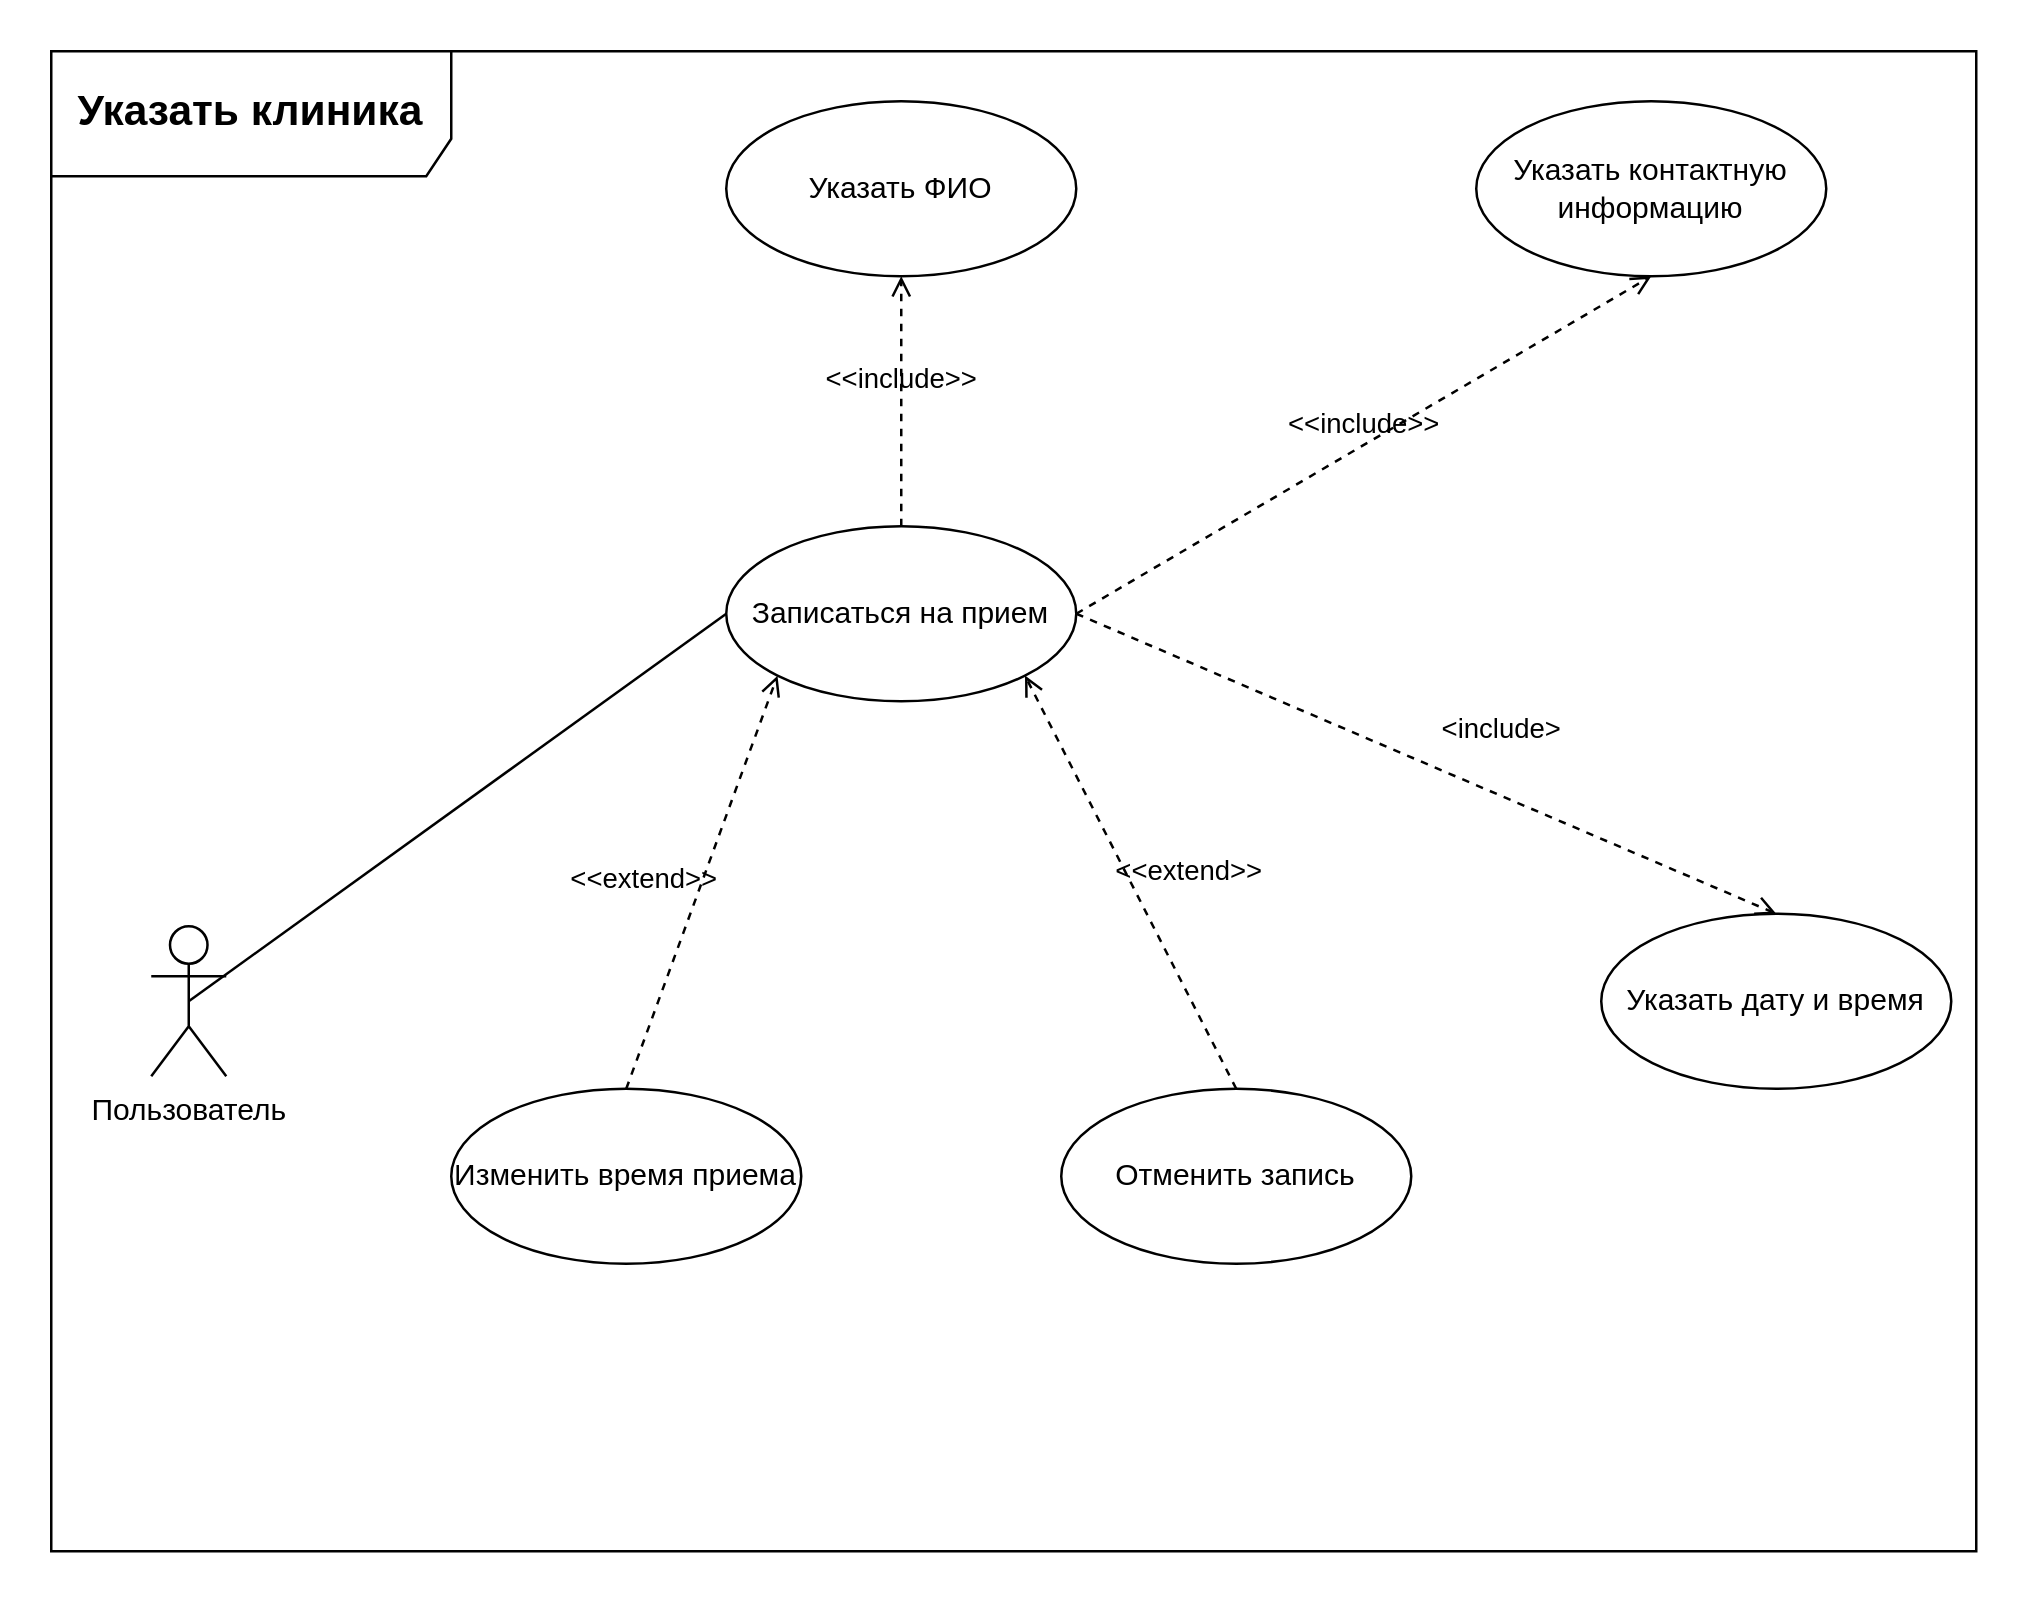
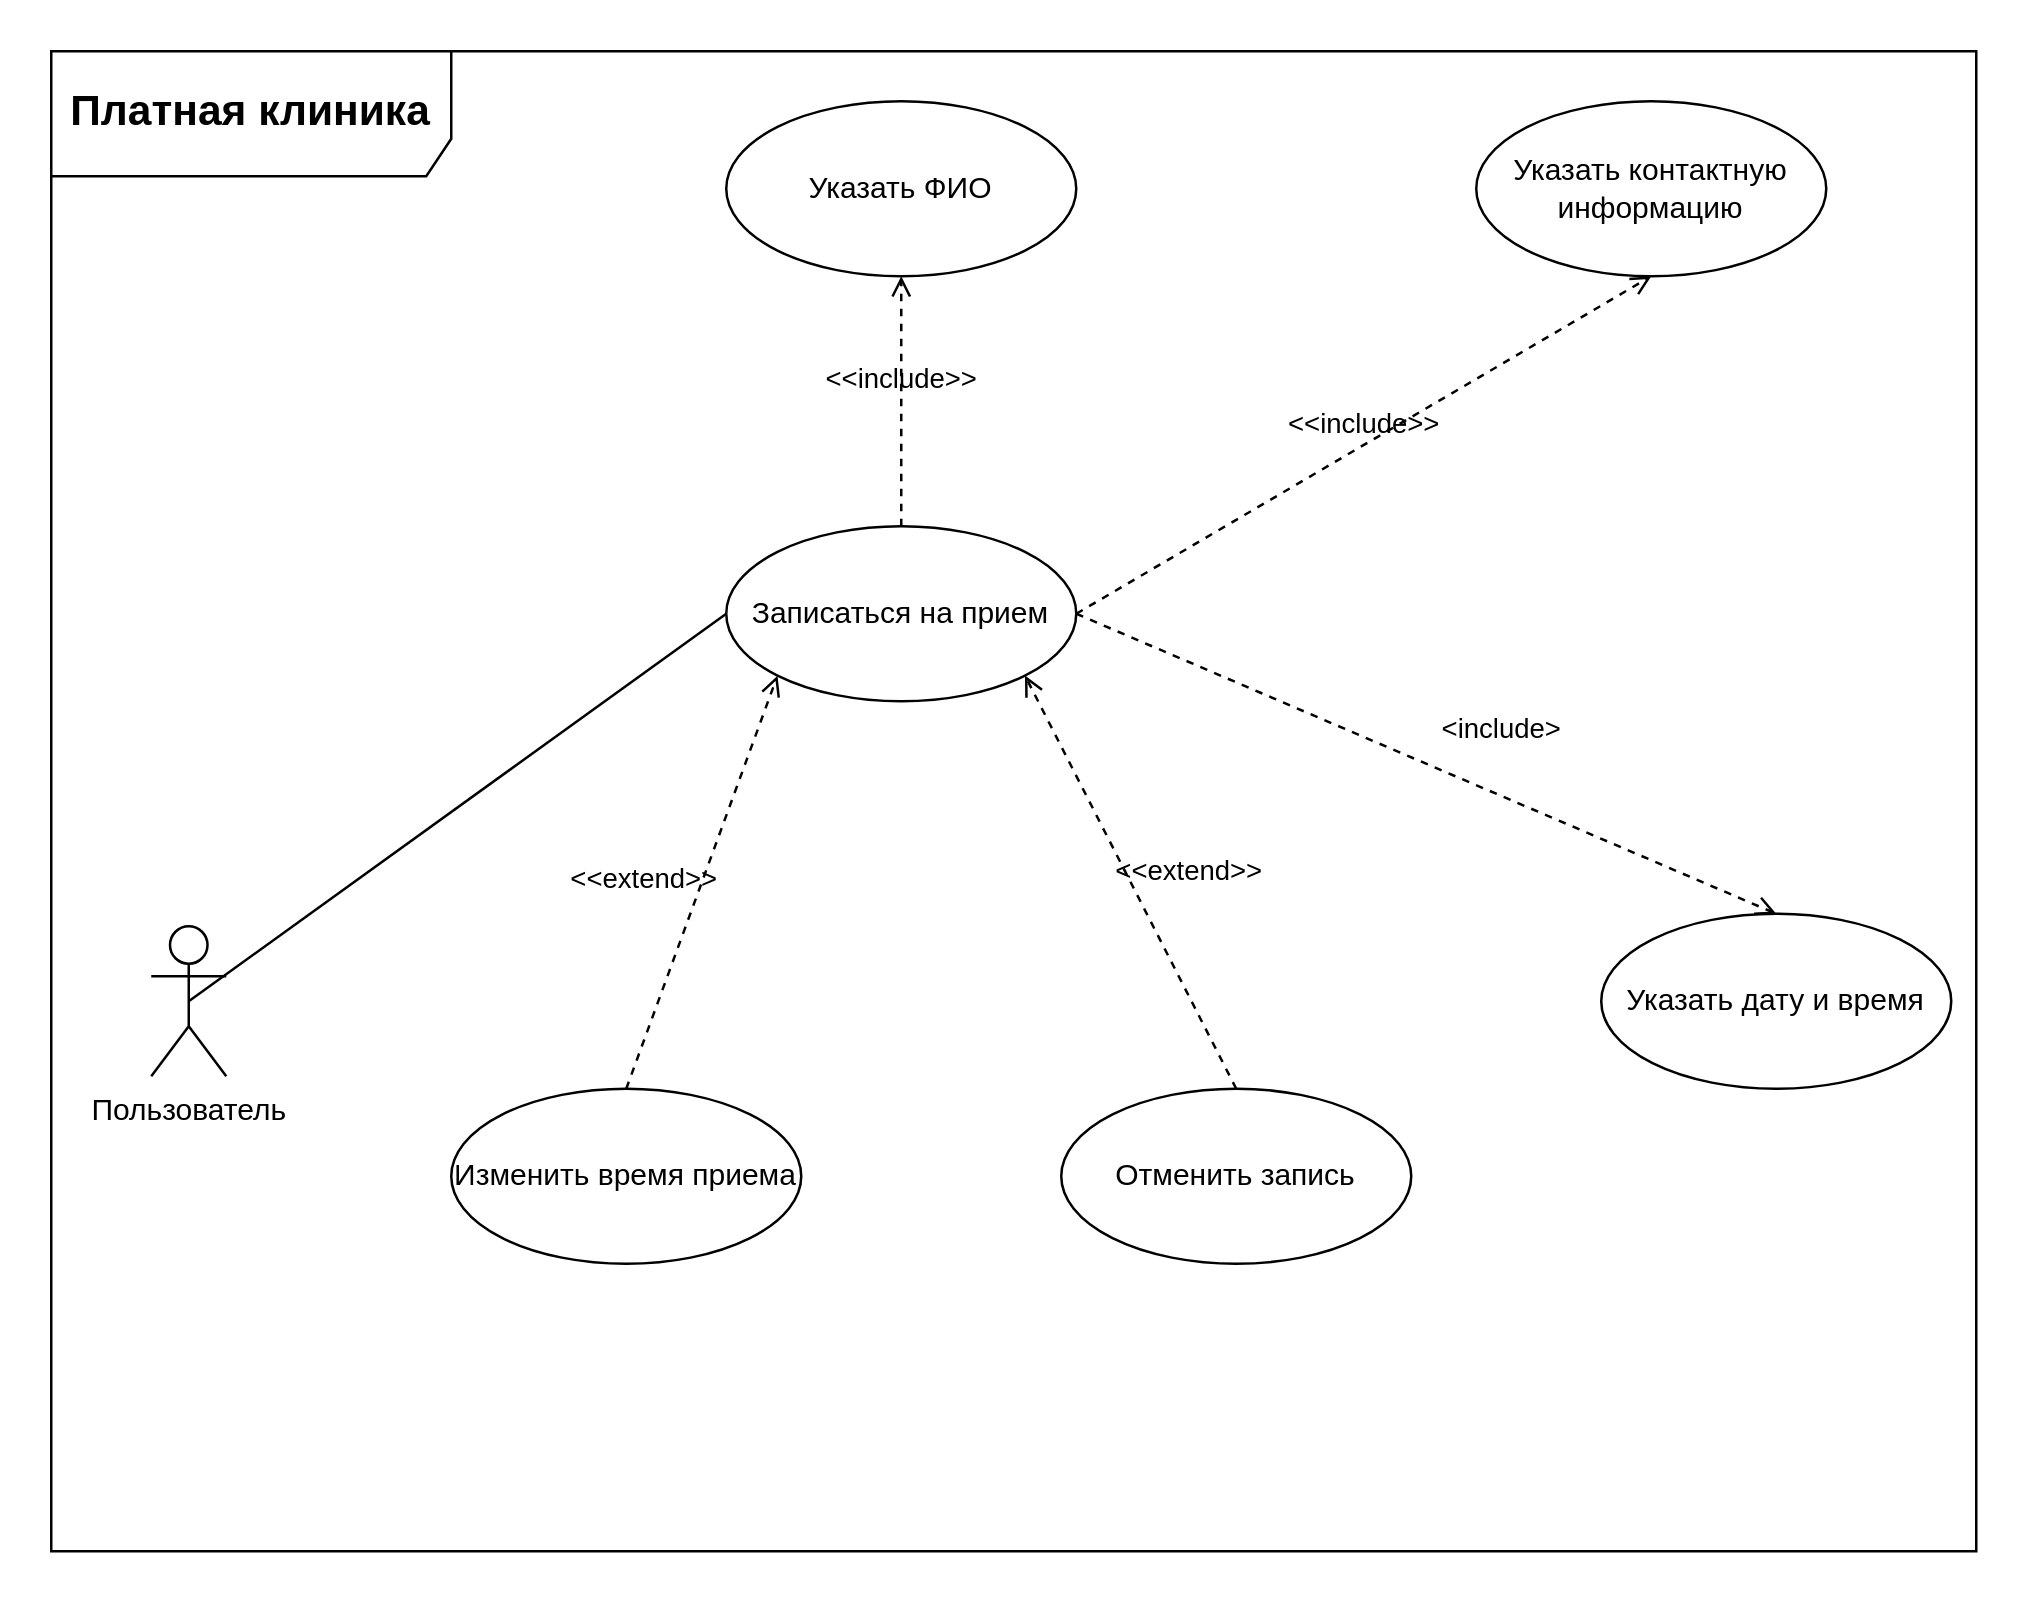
node "Указать клиника": label "Указать клиника" -> "Платная клиника"
